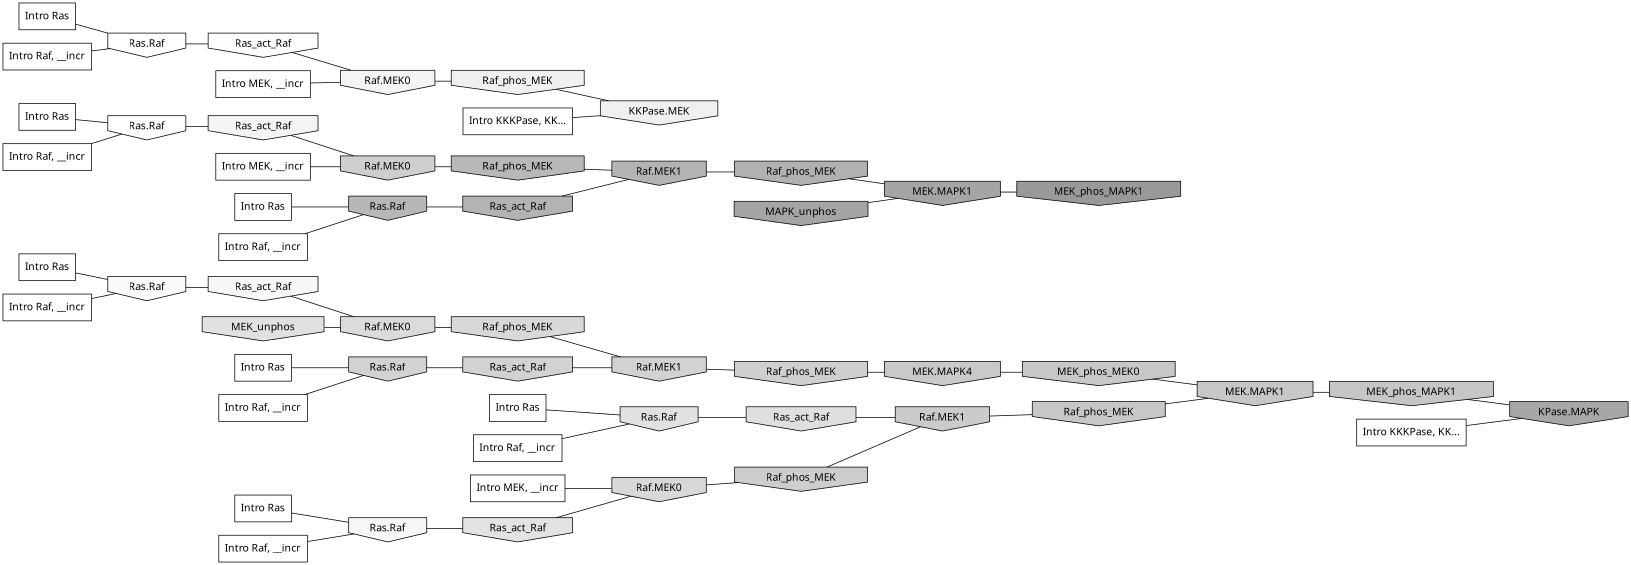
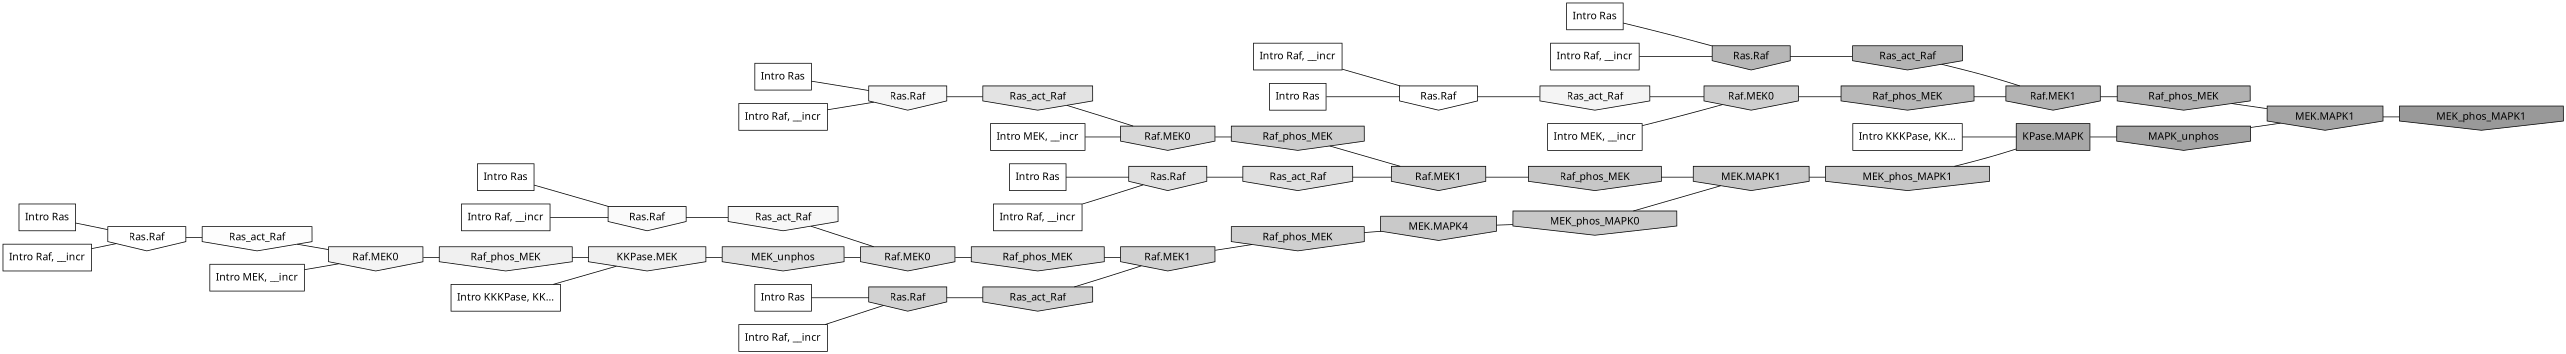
edge "KPase.MAPK" -- "MAPK_unphos": added
edge "KKPase.MEK" -- "MEK_unphos": added
node "MEK_phos_MEK0": label "MEK_phos_MEK0" -> "MEK_phos_MAPK0"
node "KPase.MAPK": shape invhouse -> box
